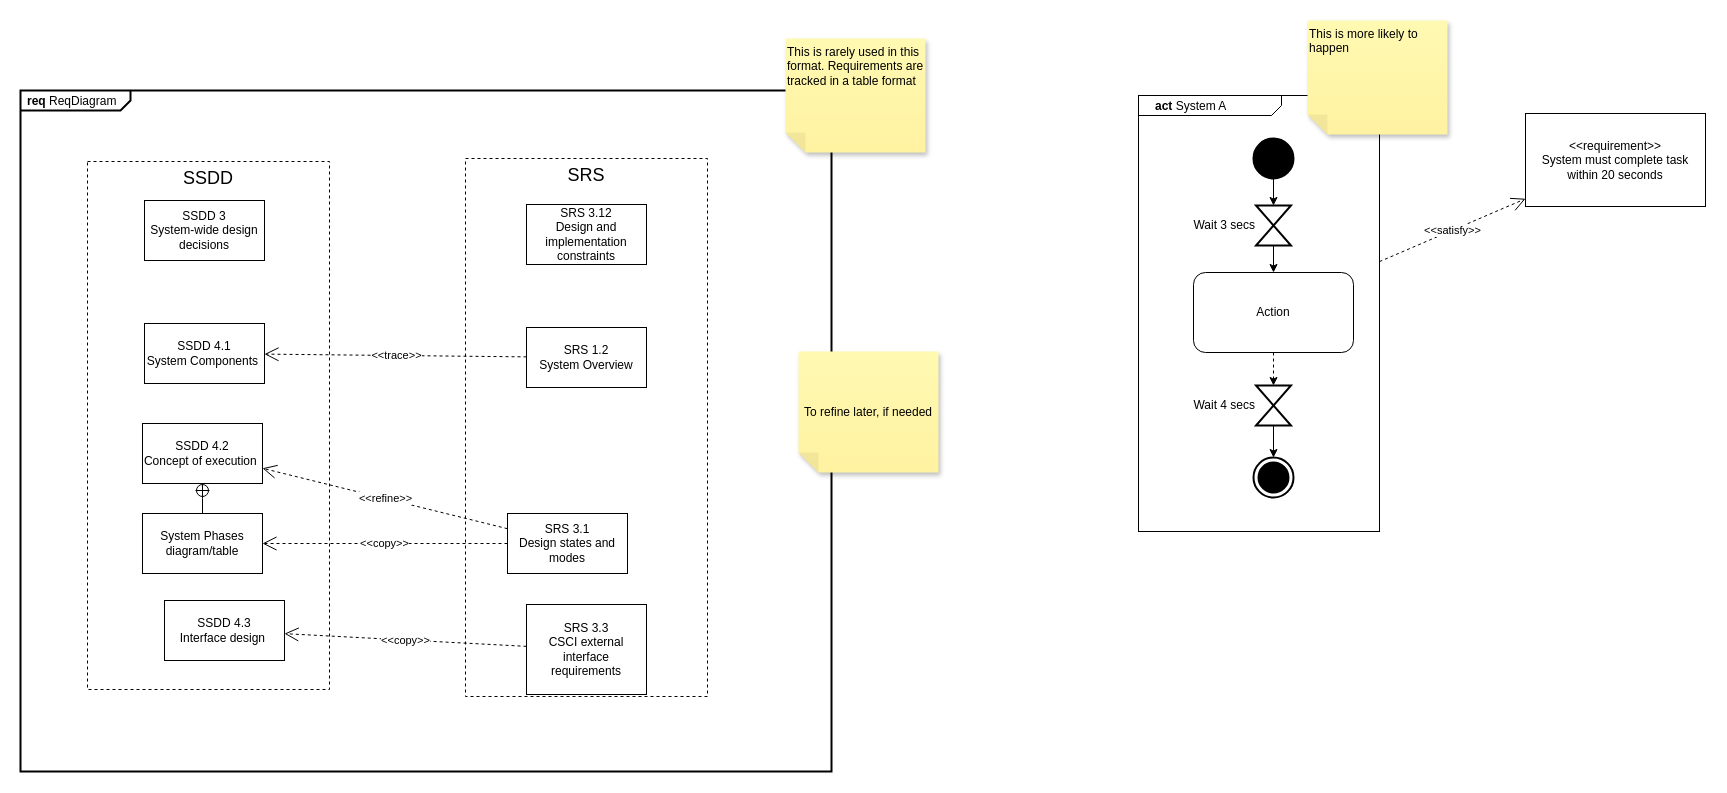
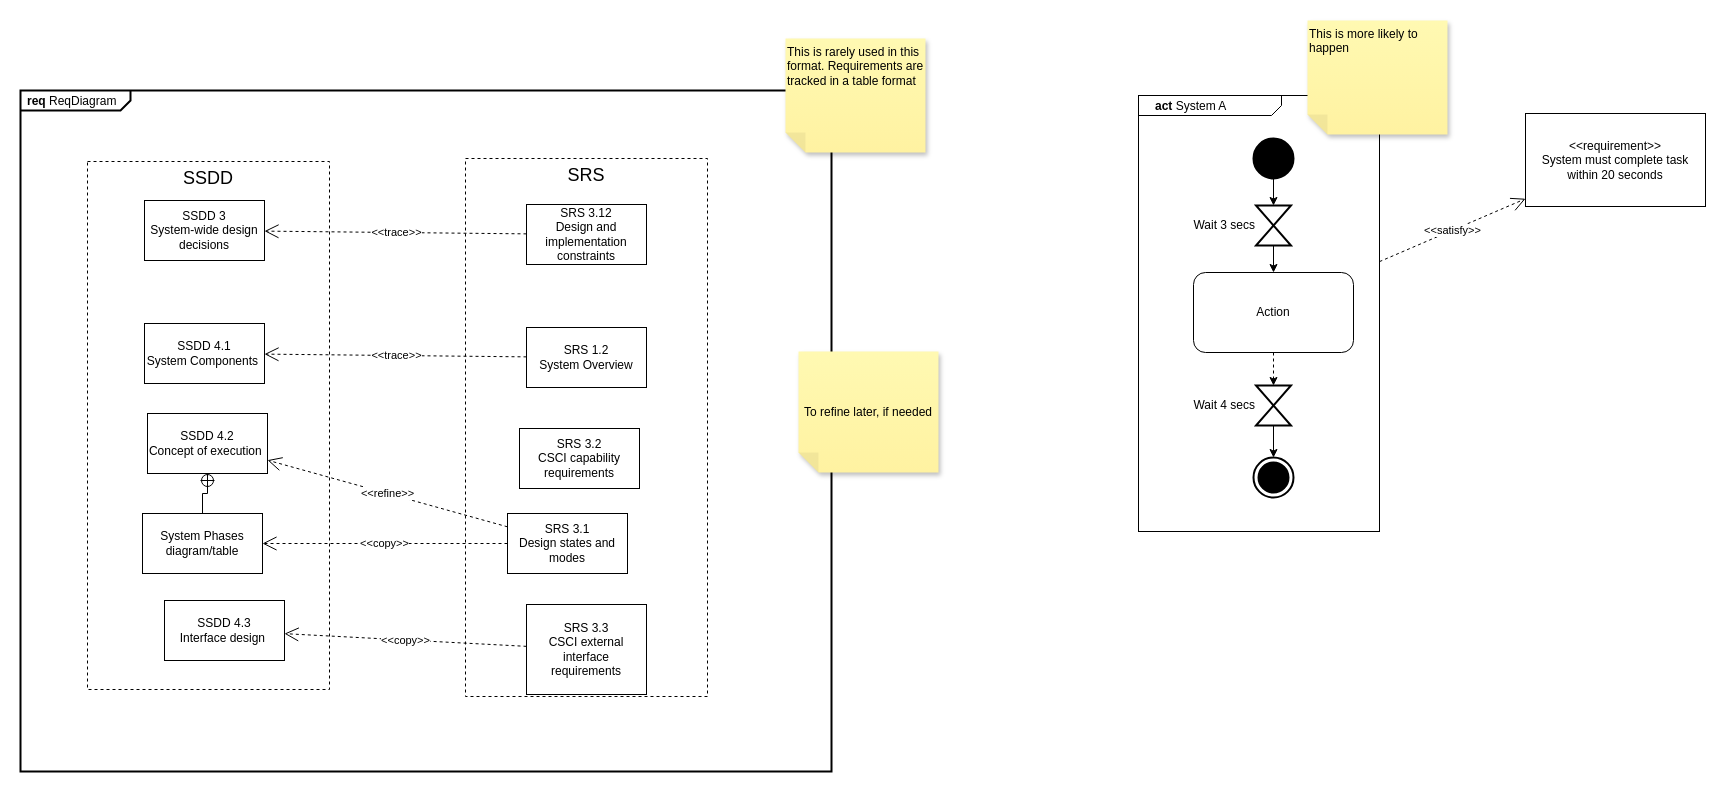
edge "SRS 3.12 Design and implementation constraints" -> "SSDD 3 System-wide design decisions": added, label "<<trace>>"
node "SSDD 4.2 Concept of execution": moved (203, 454) -> (208, 444)
node "SRS 3.2 CSCI capability requirements": added
